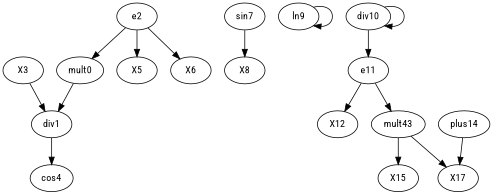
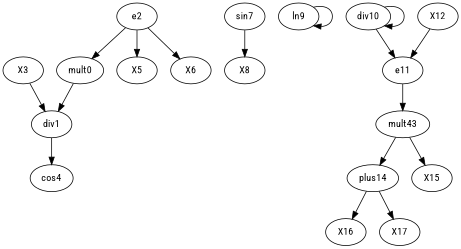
edge "e11" -> "X12": reversed
edge "mult43" -> "X17": now "mult43" -> "plus14"
node "X16": added
